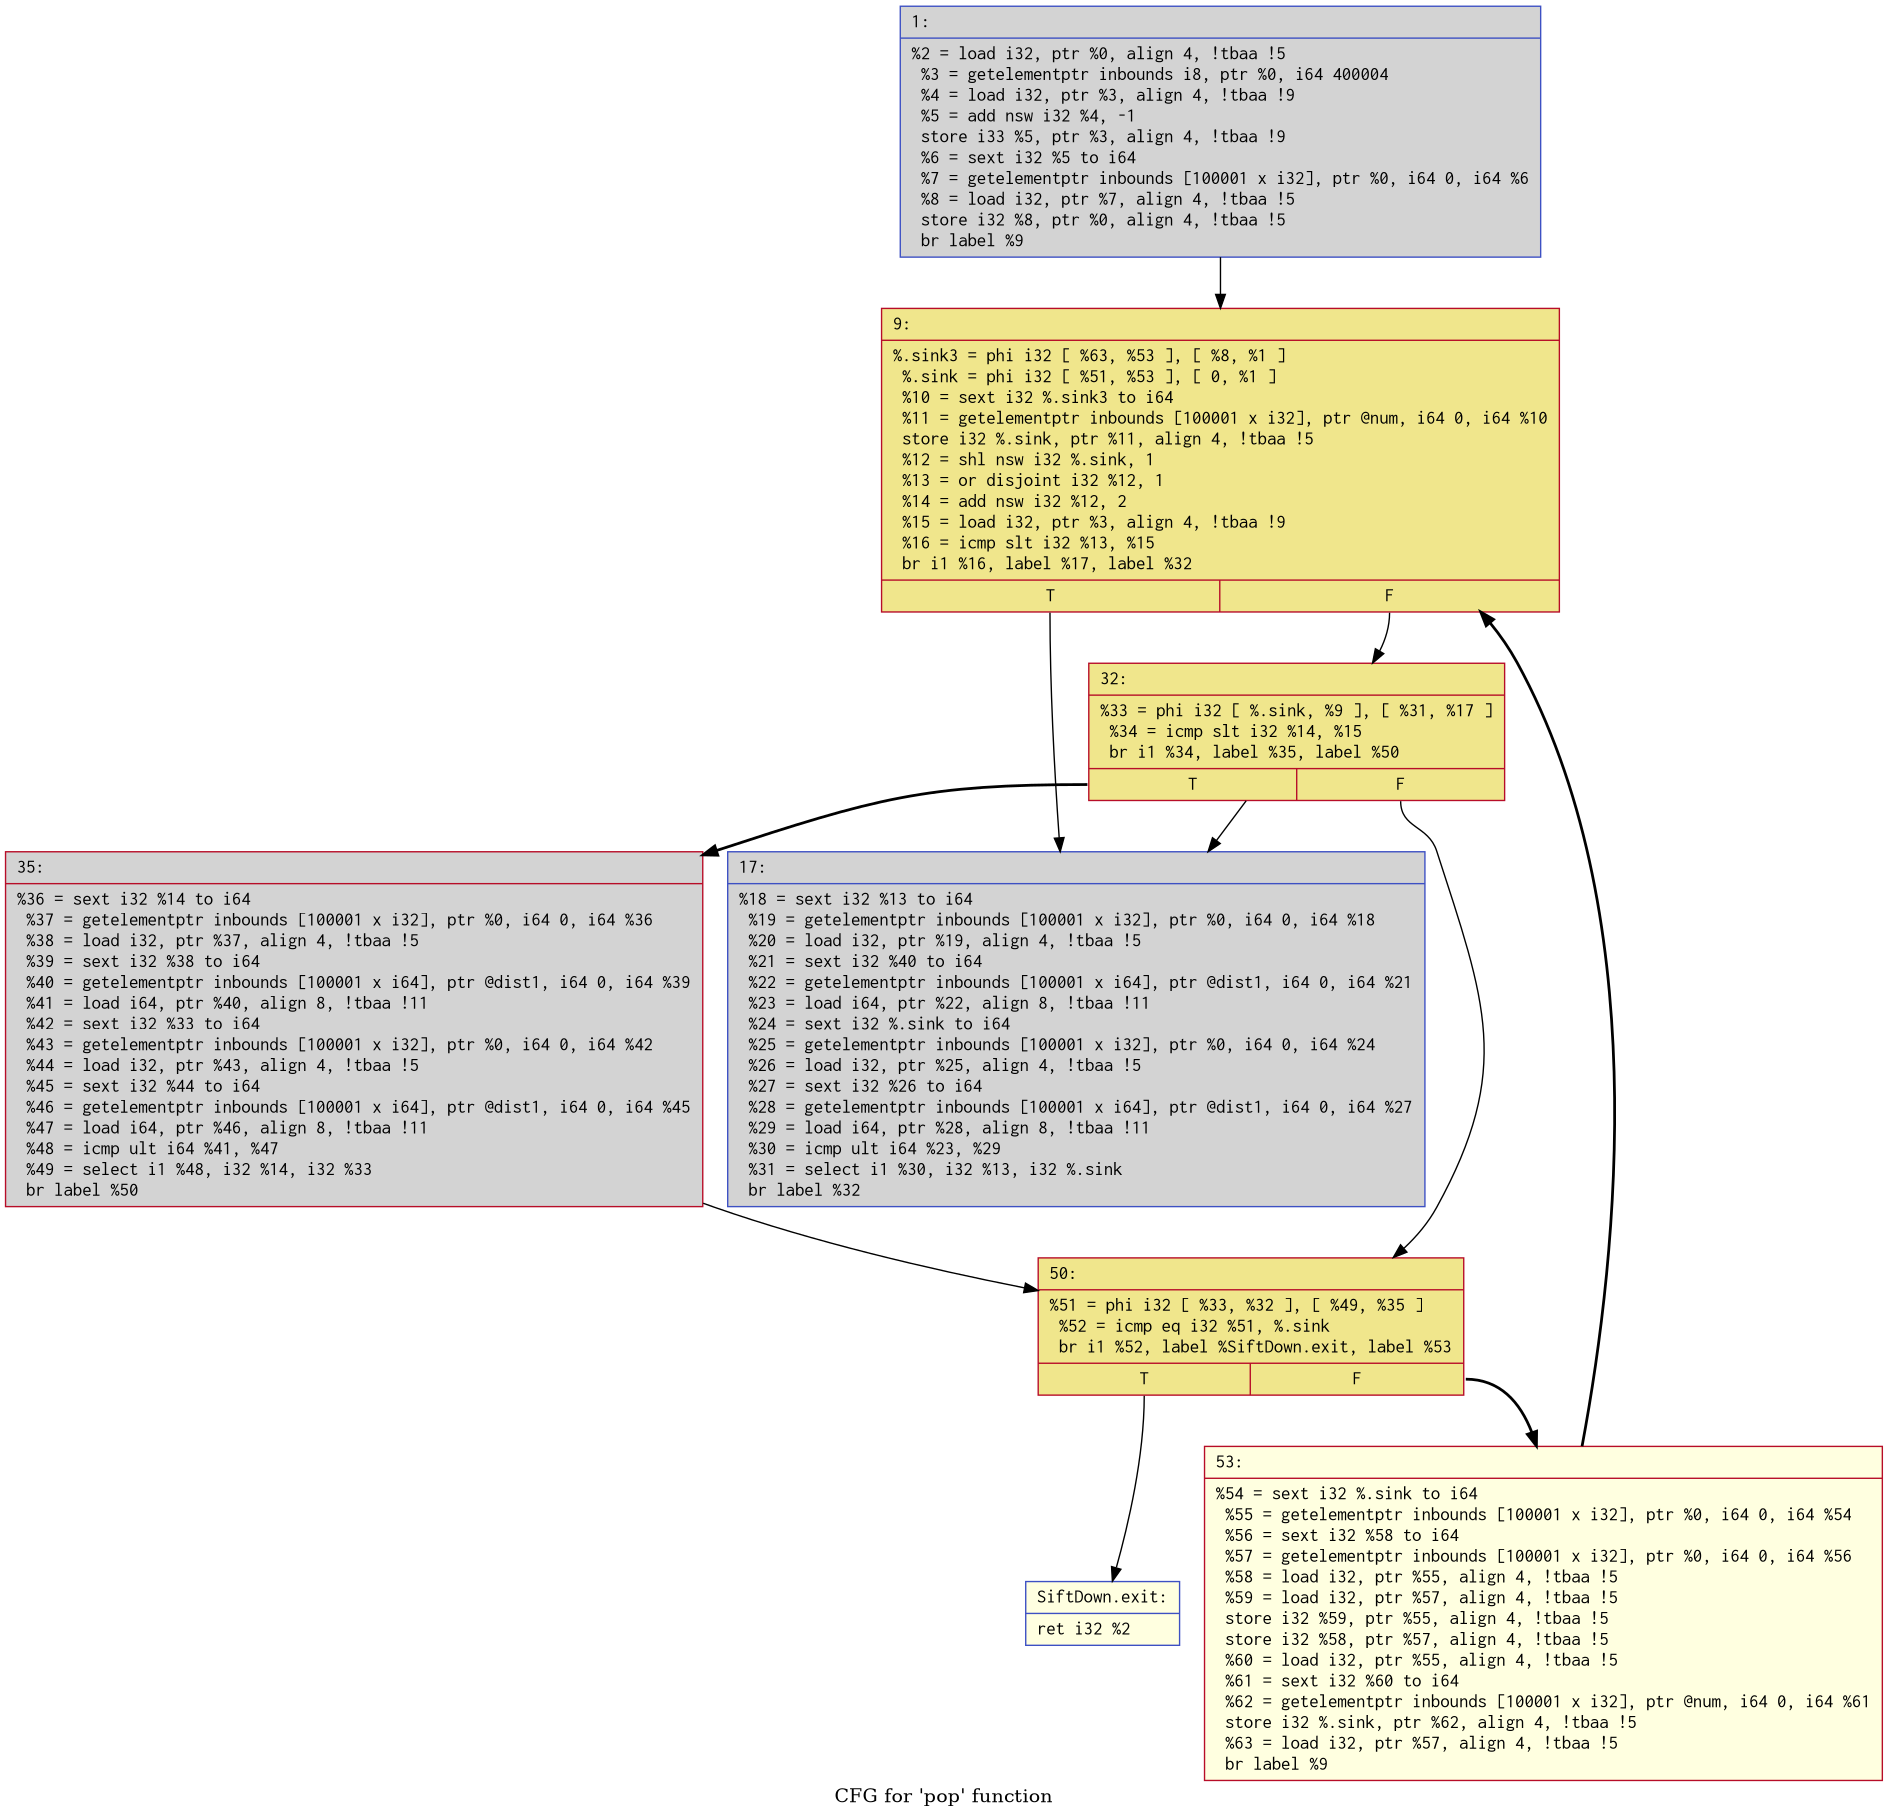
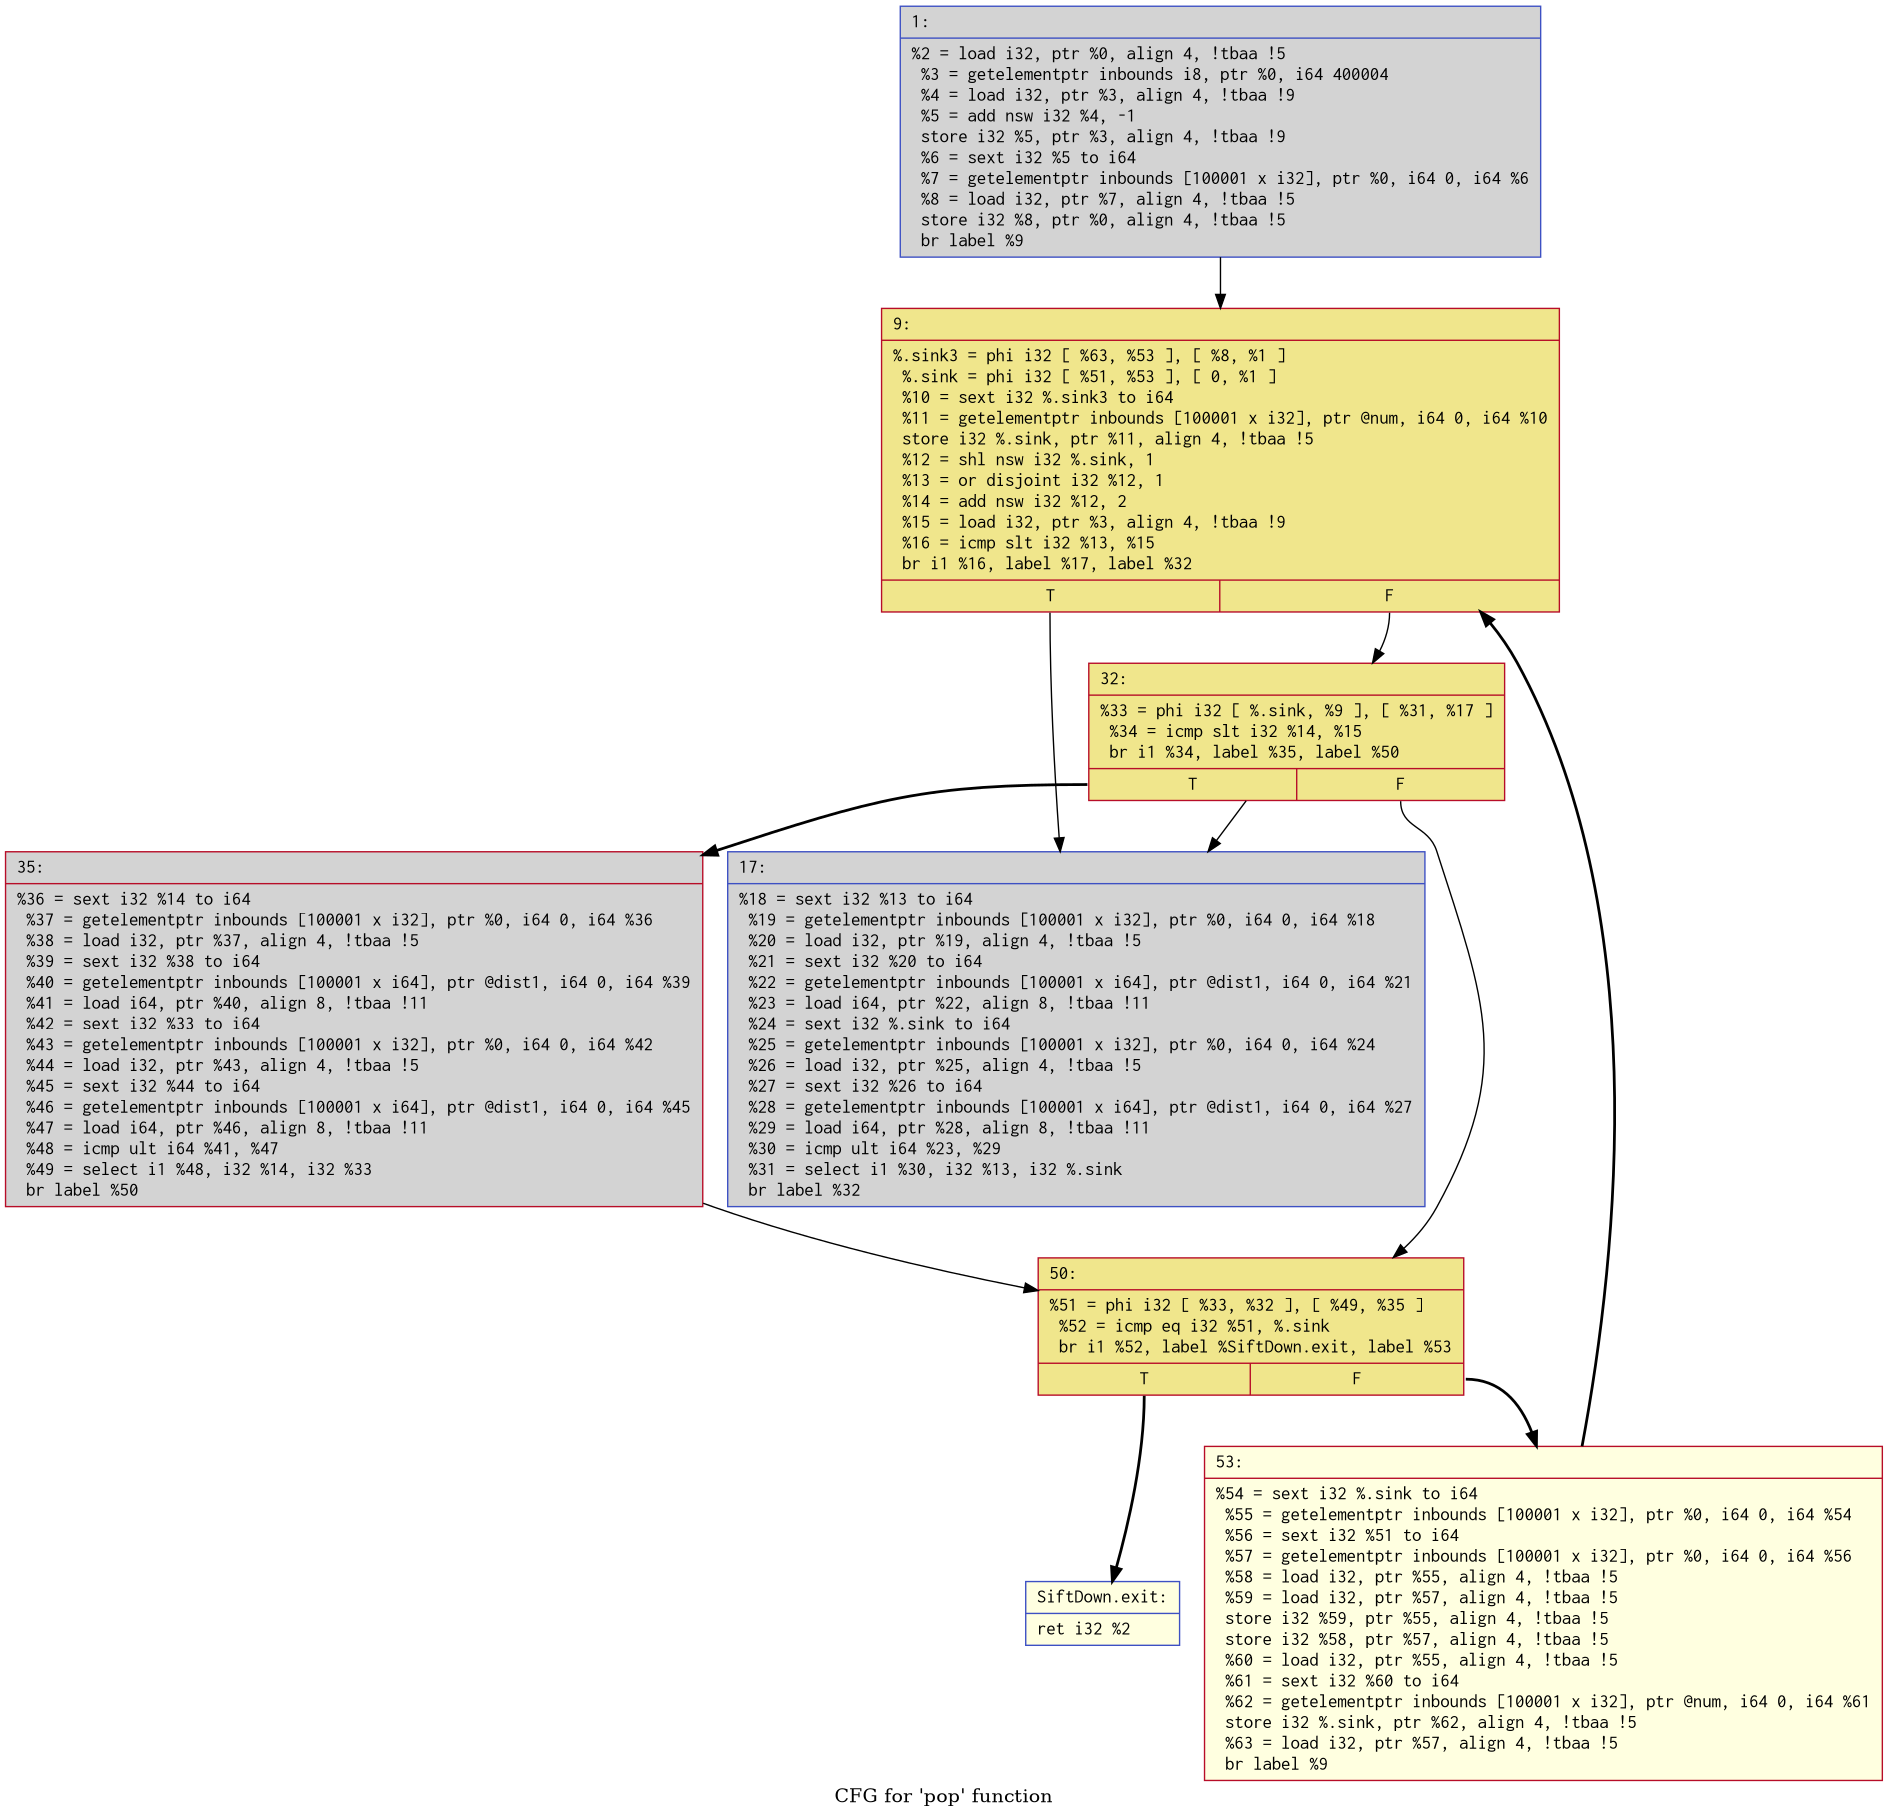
node "1:": text "store i33 %5, ptr %3, align 4, !tbaa !9" -> "store i32 %5, ptr %3, align 4, !tbaa !9"
node "17:": text "%21 = sext i32 %40 to i64" -> "%21 = sext i32 %20 to i64"
edge "50:" -> "SiftDown.exit:": style solid -> bold
node "53:": text "%56 = sext i32 %58 to i64" -> "%56 = sext i32 %51 to i64"
